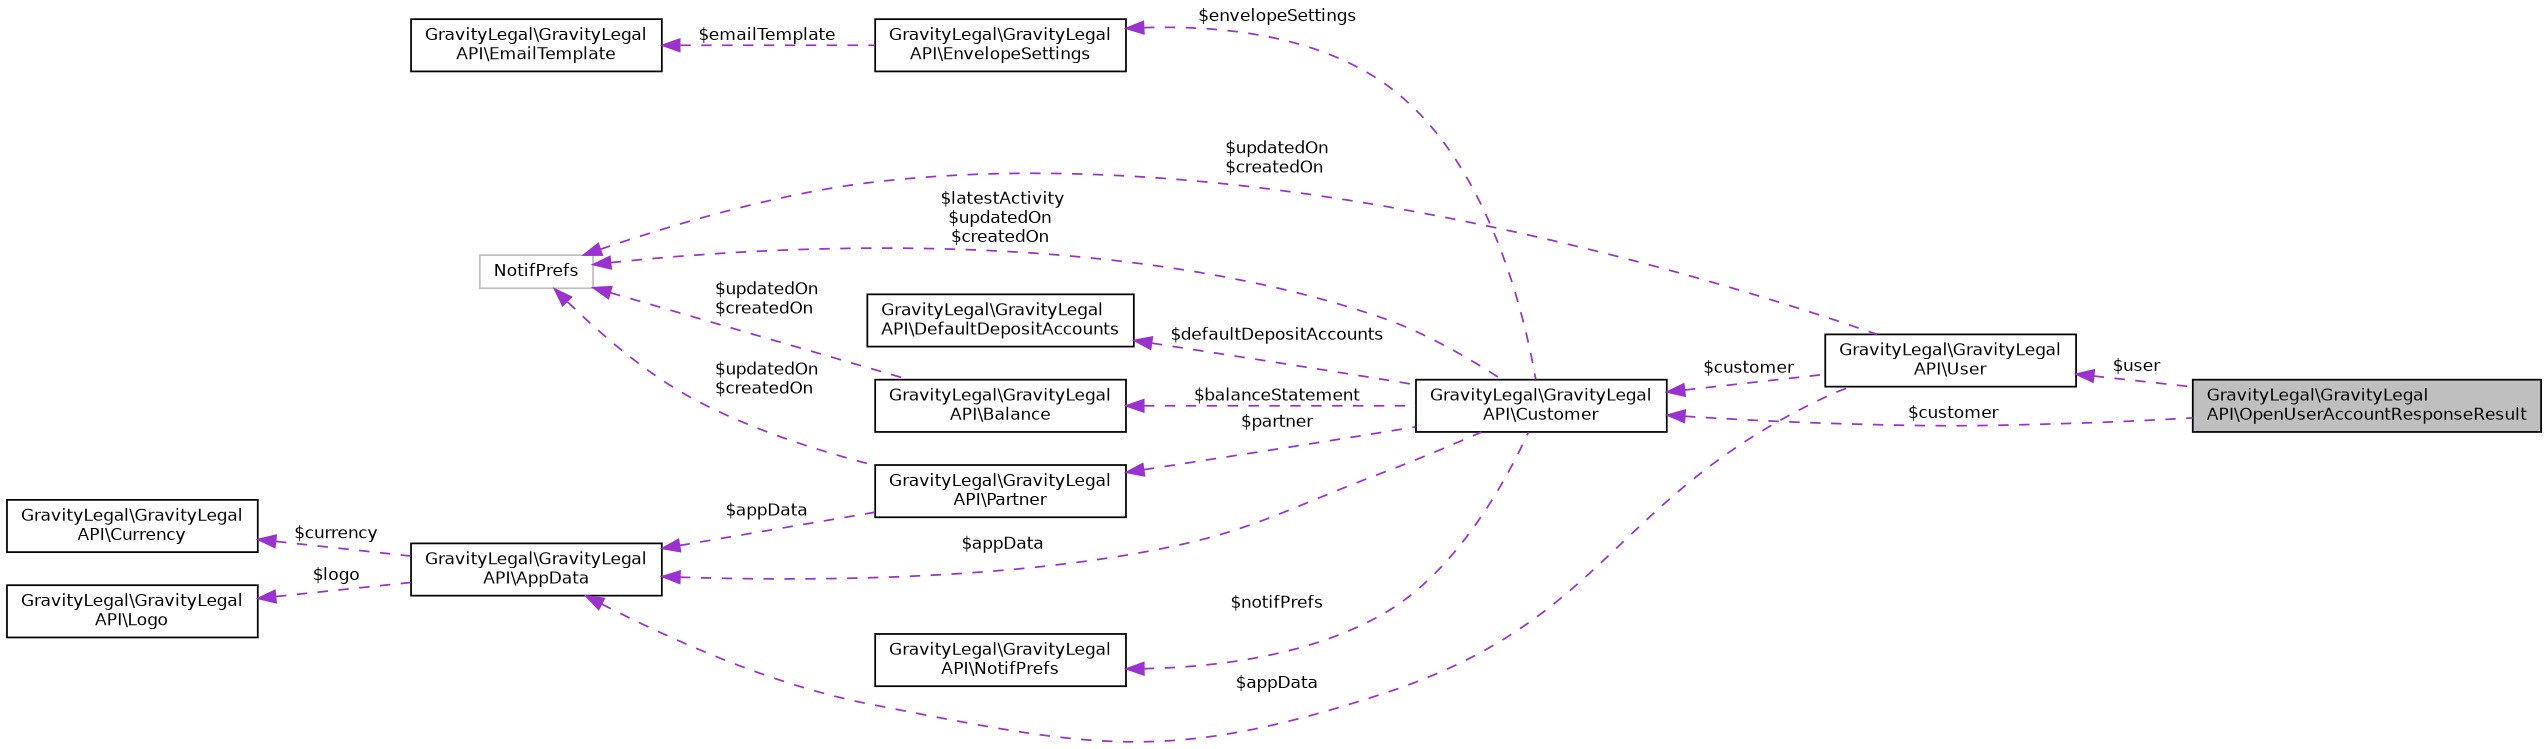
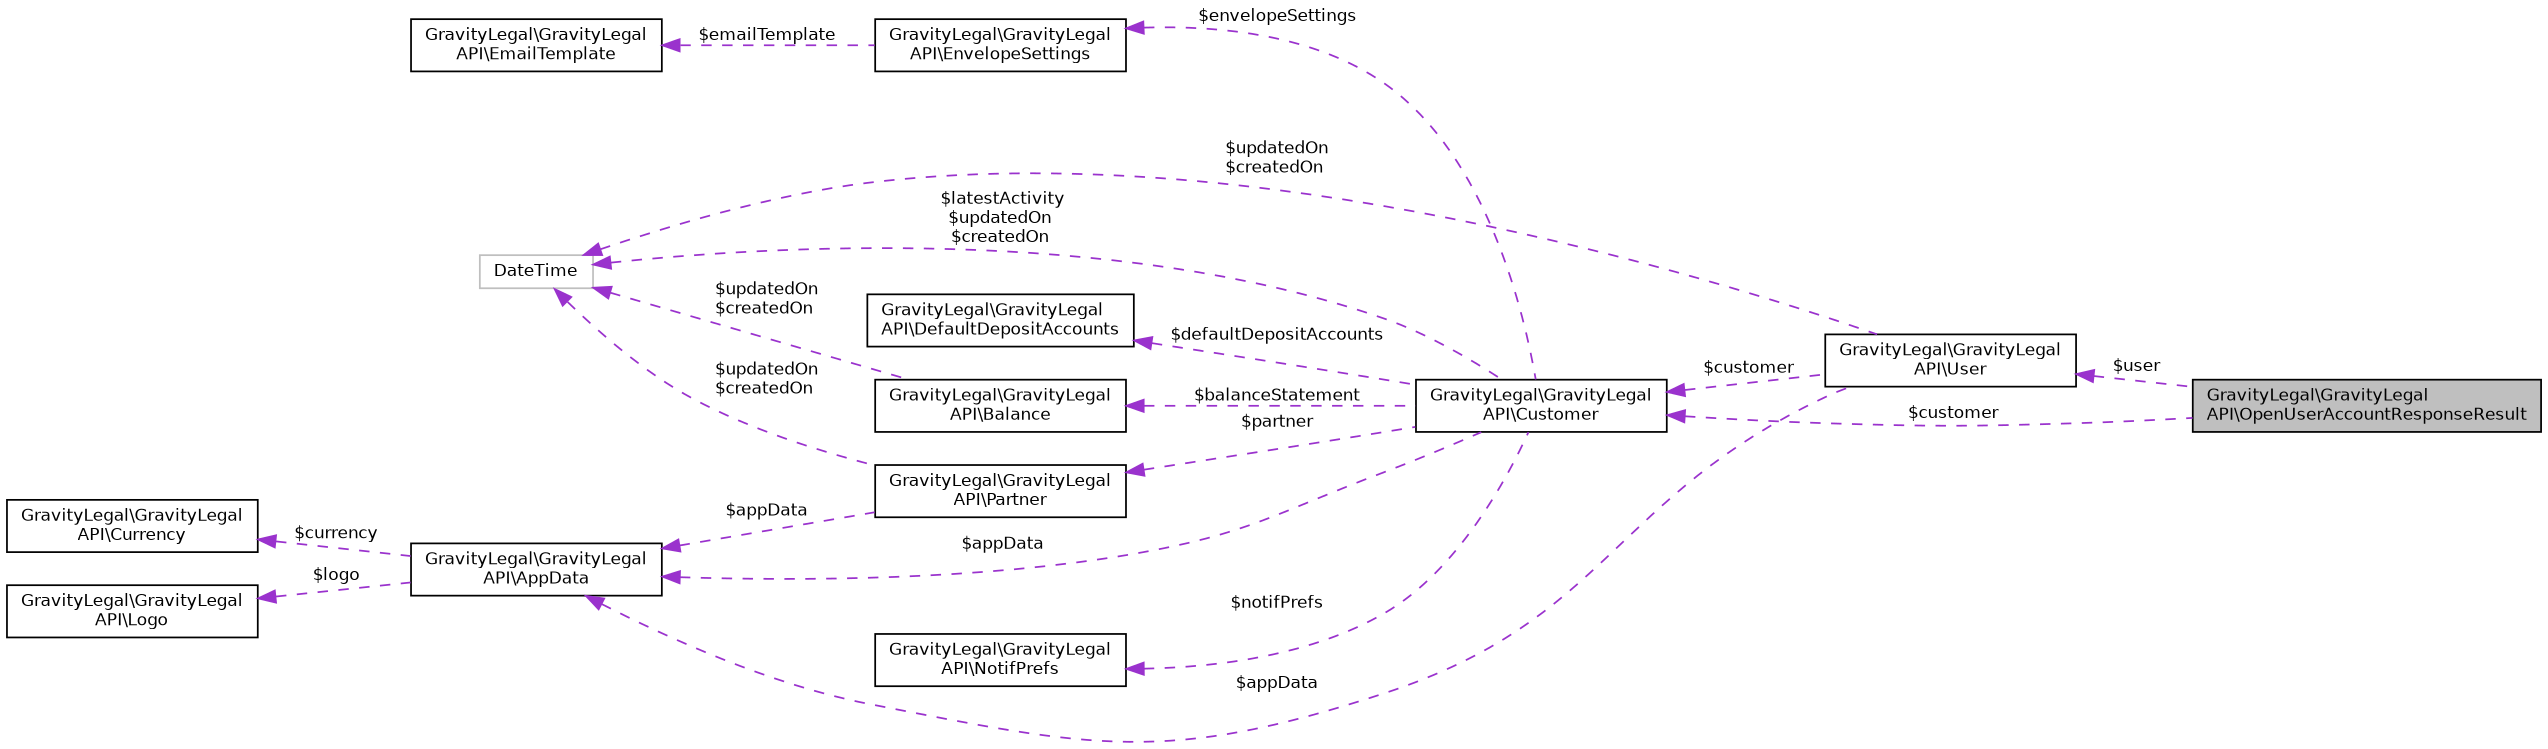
node "NotifPrefs": label "NotifPrefs" -> "DateTime"
